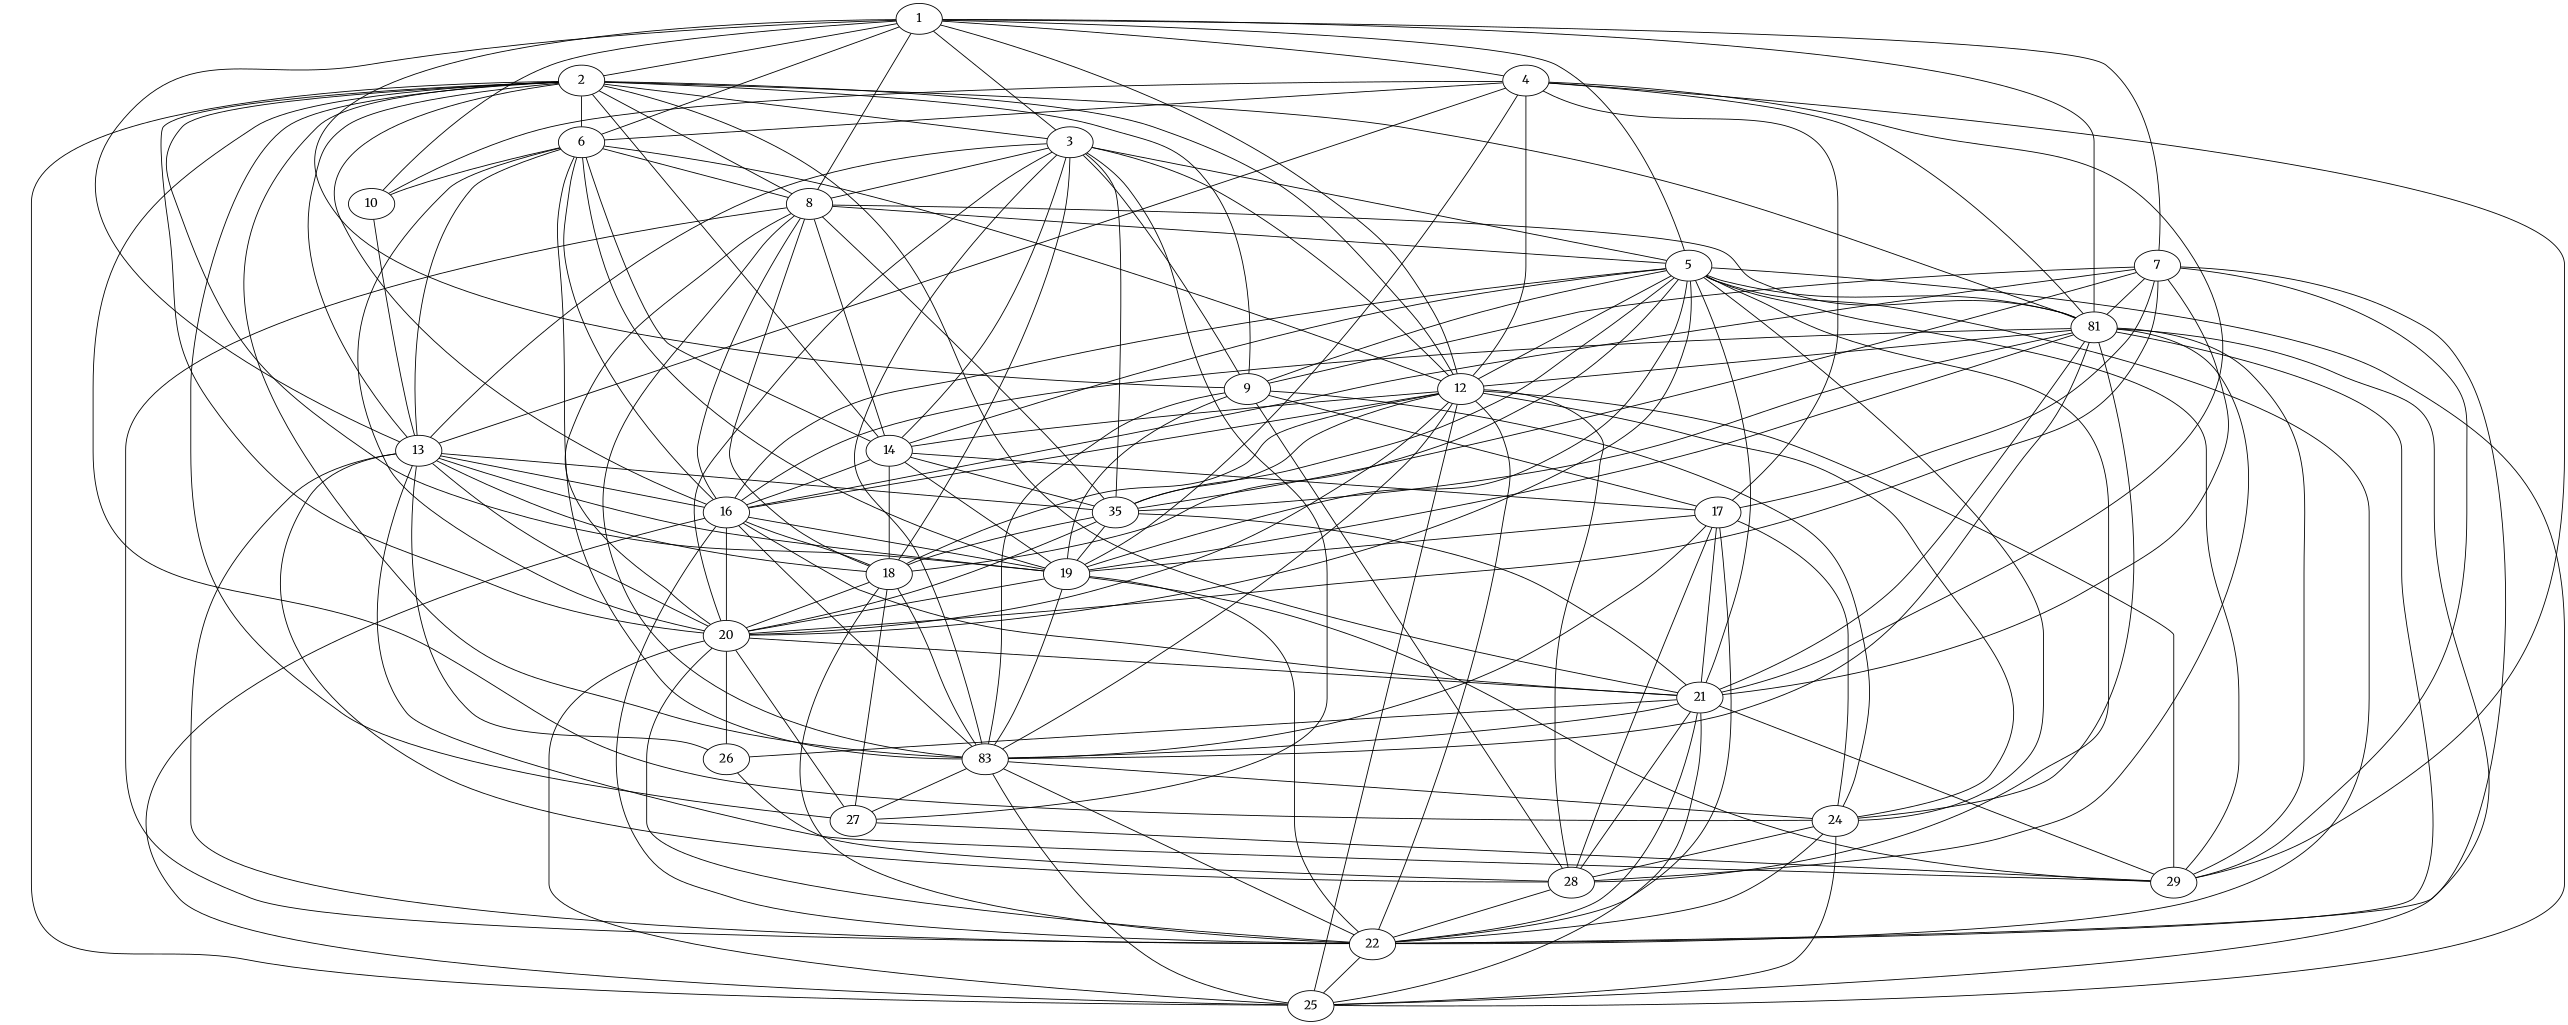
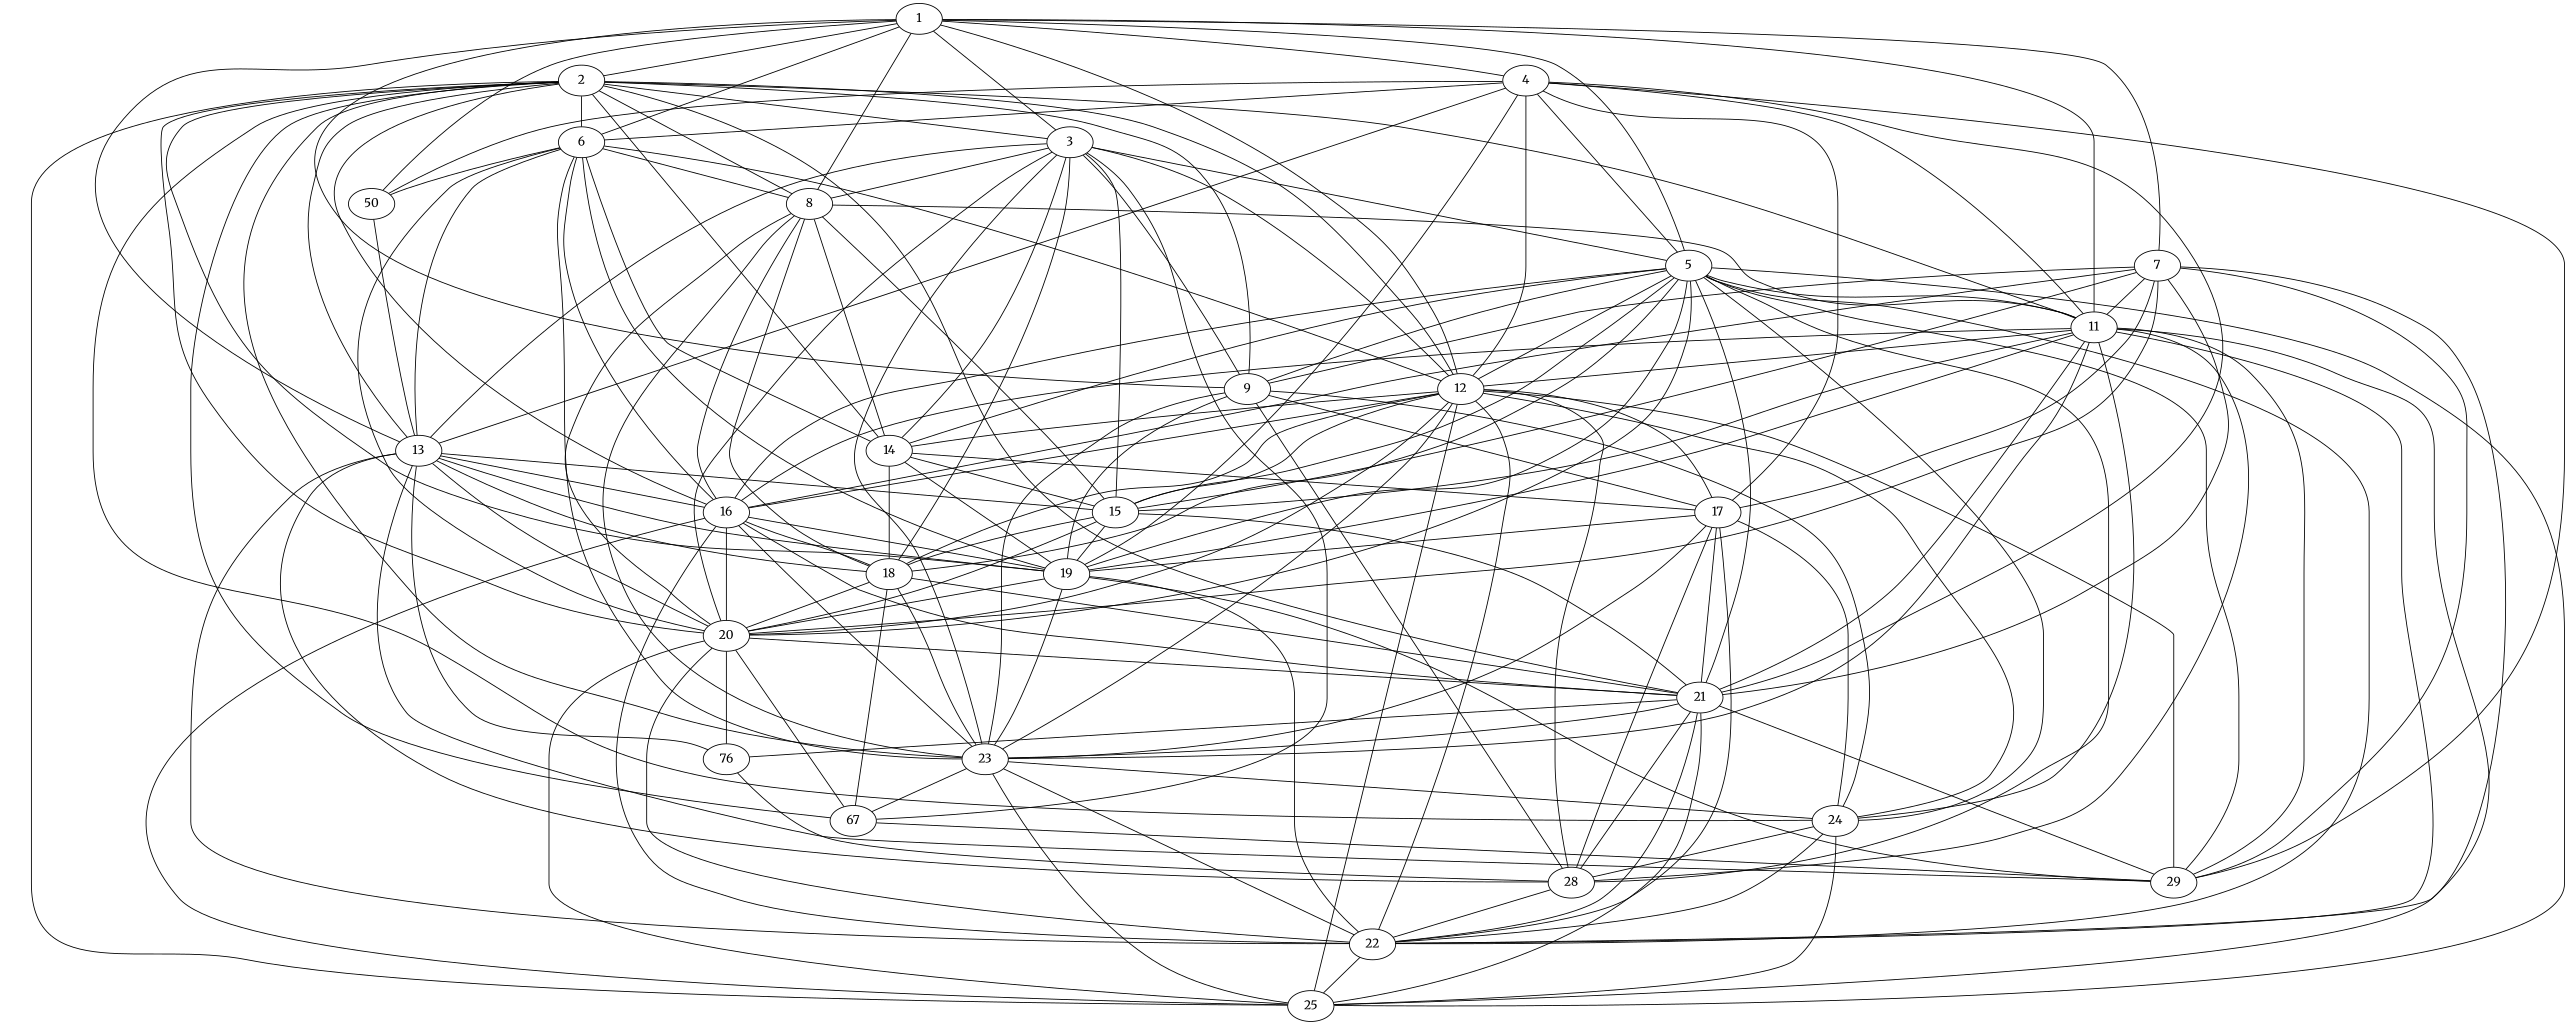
node "10": label "10" -> "50"
edge "8" -- "5": now "4" -- "5"
node "81": label "81" -> "11"
edge "12" -- "17": added
edge "14" -- "16": removed
node "35": label "35" -> "15"
node "26": label "26" -> "76"
node "83": label "83" -> "23"
node "27": label "27" -> "67"
edge "8" -- "22": removed
edge "18" -- "22": now "18" -- "21"
